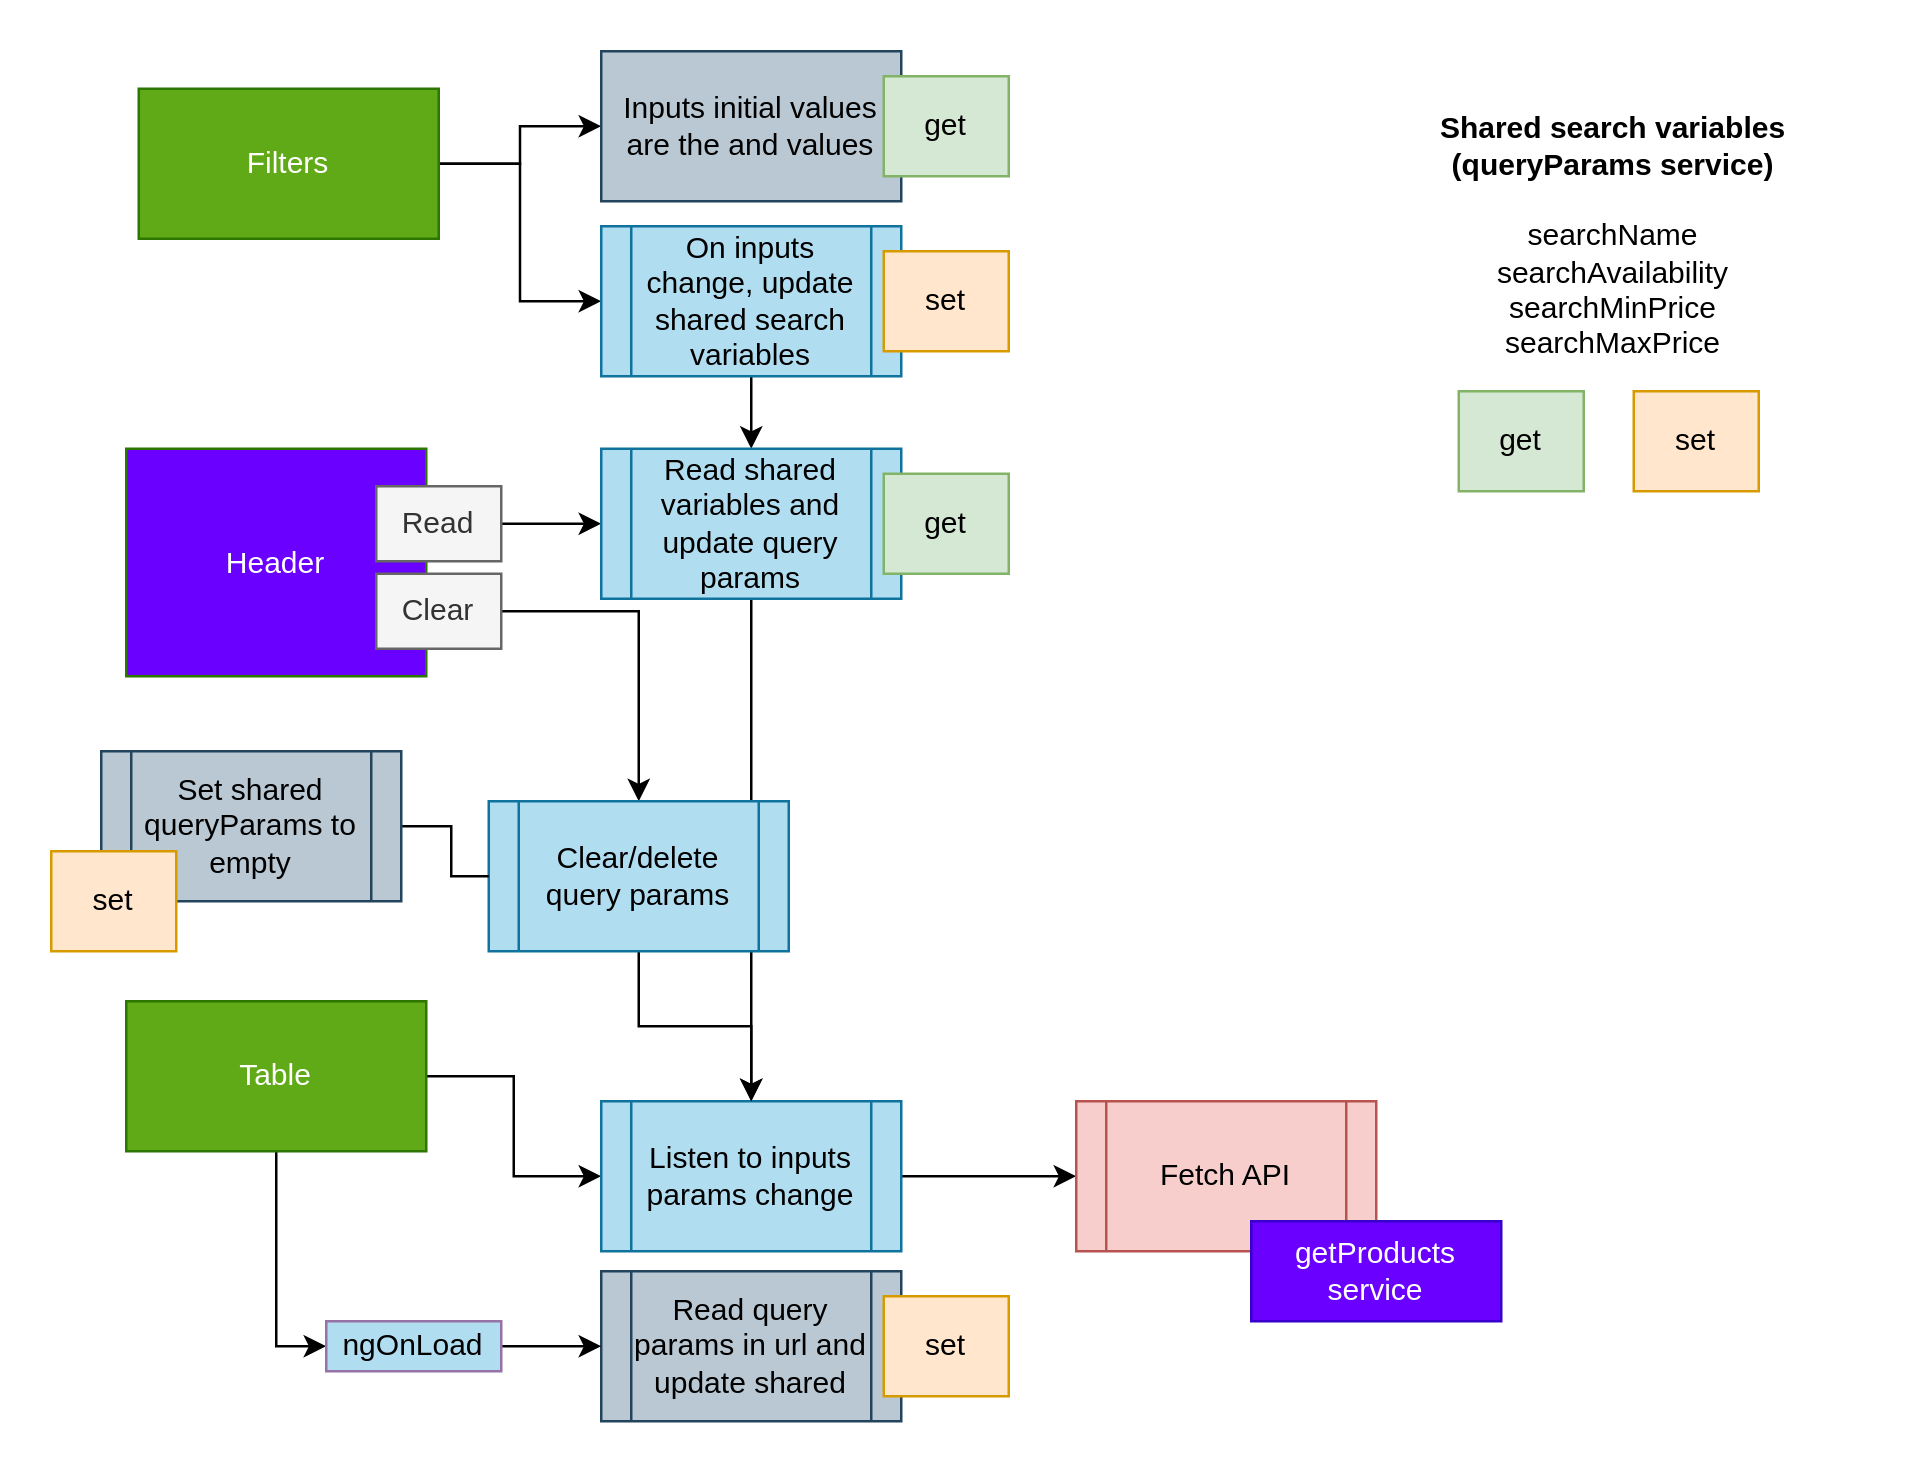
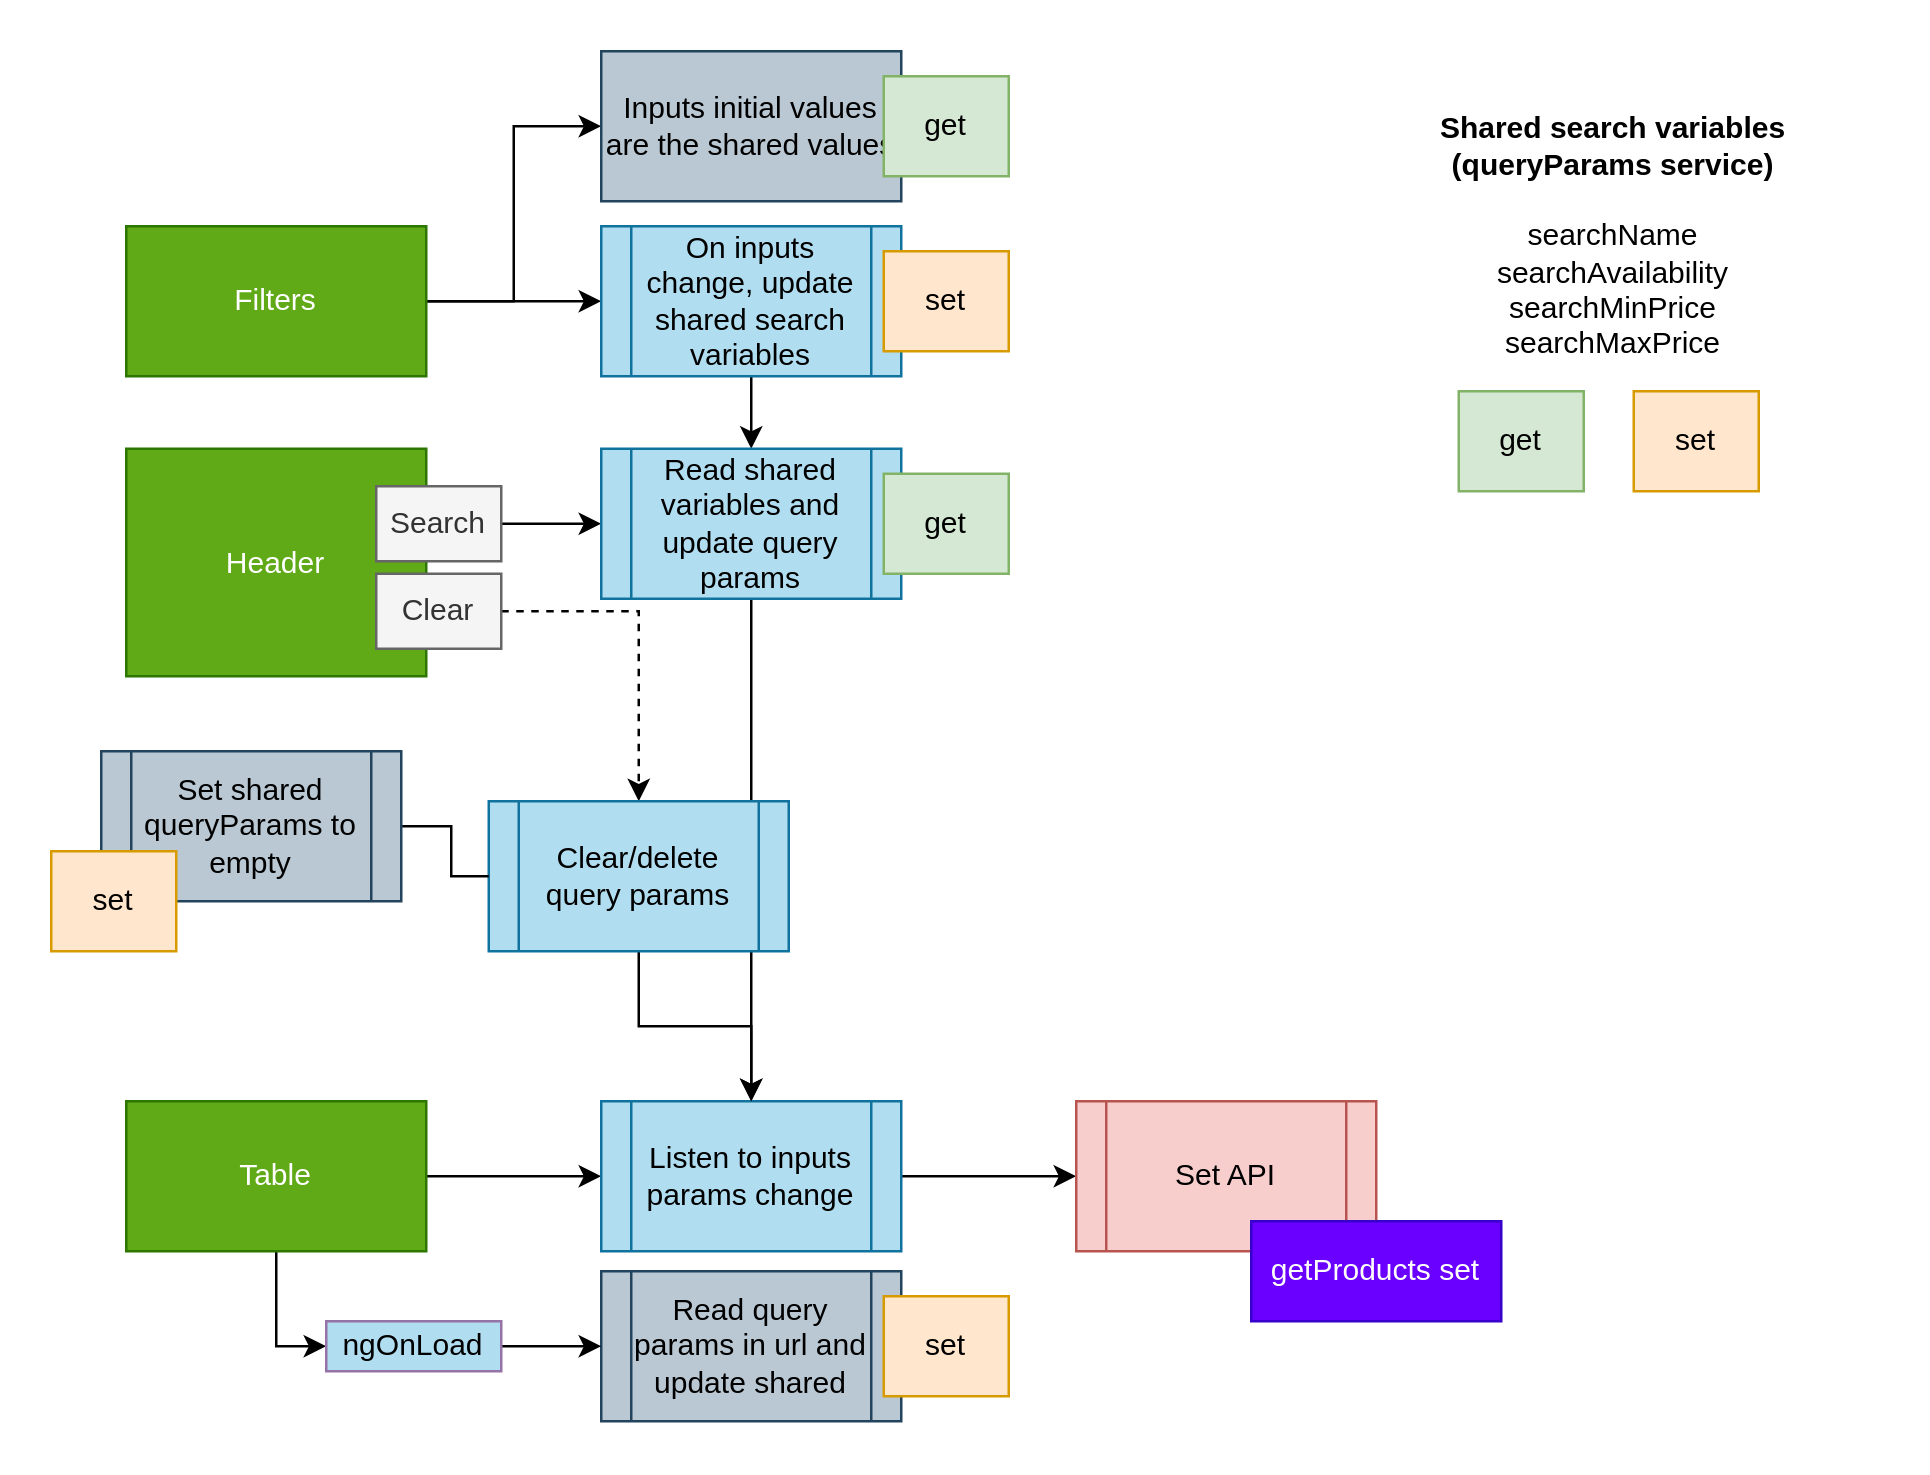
node "Inputs initial values are the and values": label "Inputs initial values are the and values" -> "Inputs initial values are the shared values"
node "Filters": moved (289, 164) -> (276, 301)
node "Read": label "Read" -> "Search"
node "Header": fillcolor #6a00ff -> #60a917
edge "Clear" -> "Clear/delete query params": style solid -> dashed
node "Table": moved (276, 1076) -> (276, 1176)
node "Fetch API": label "Fetch API" -> "Set API"
node "getProducts service": label "getProducts service" -> "getProducts set"
